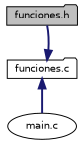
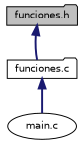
edge "funciones.h" -> "funciones.c": reversed
